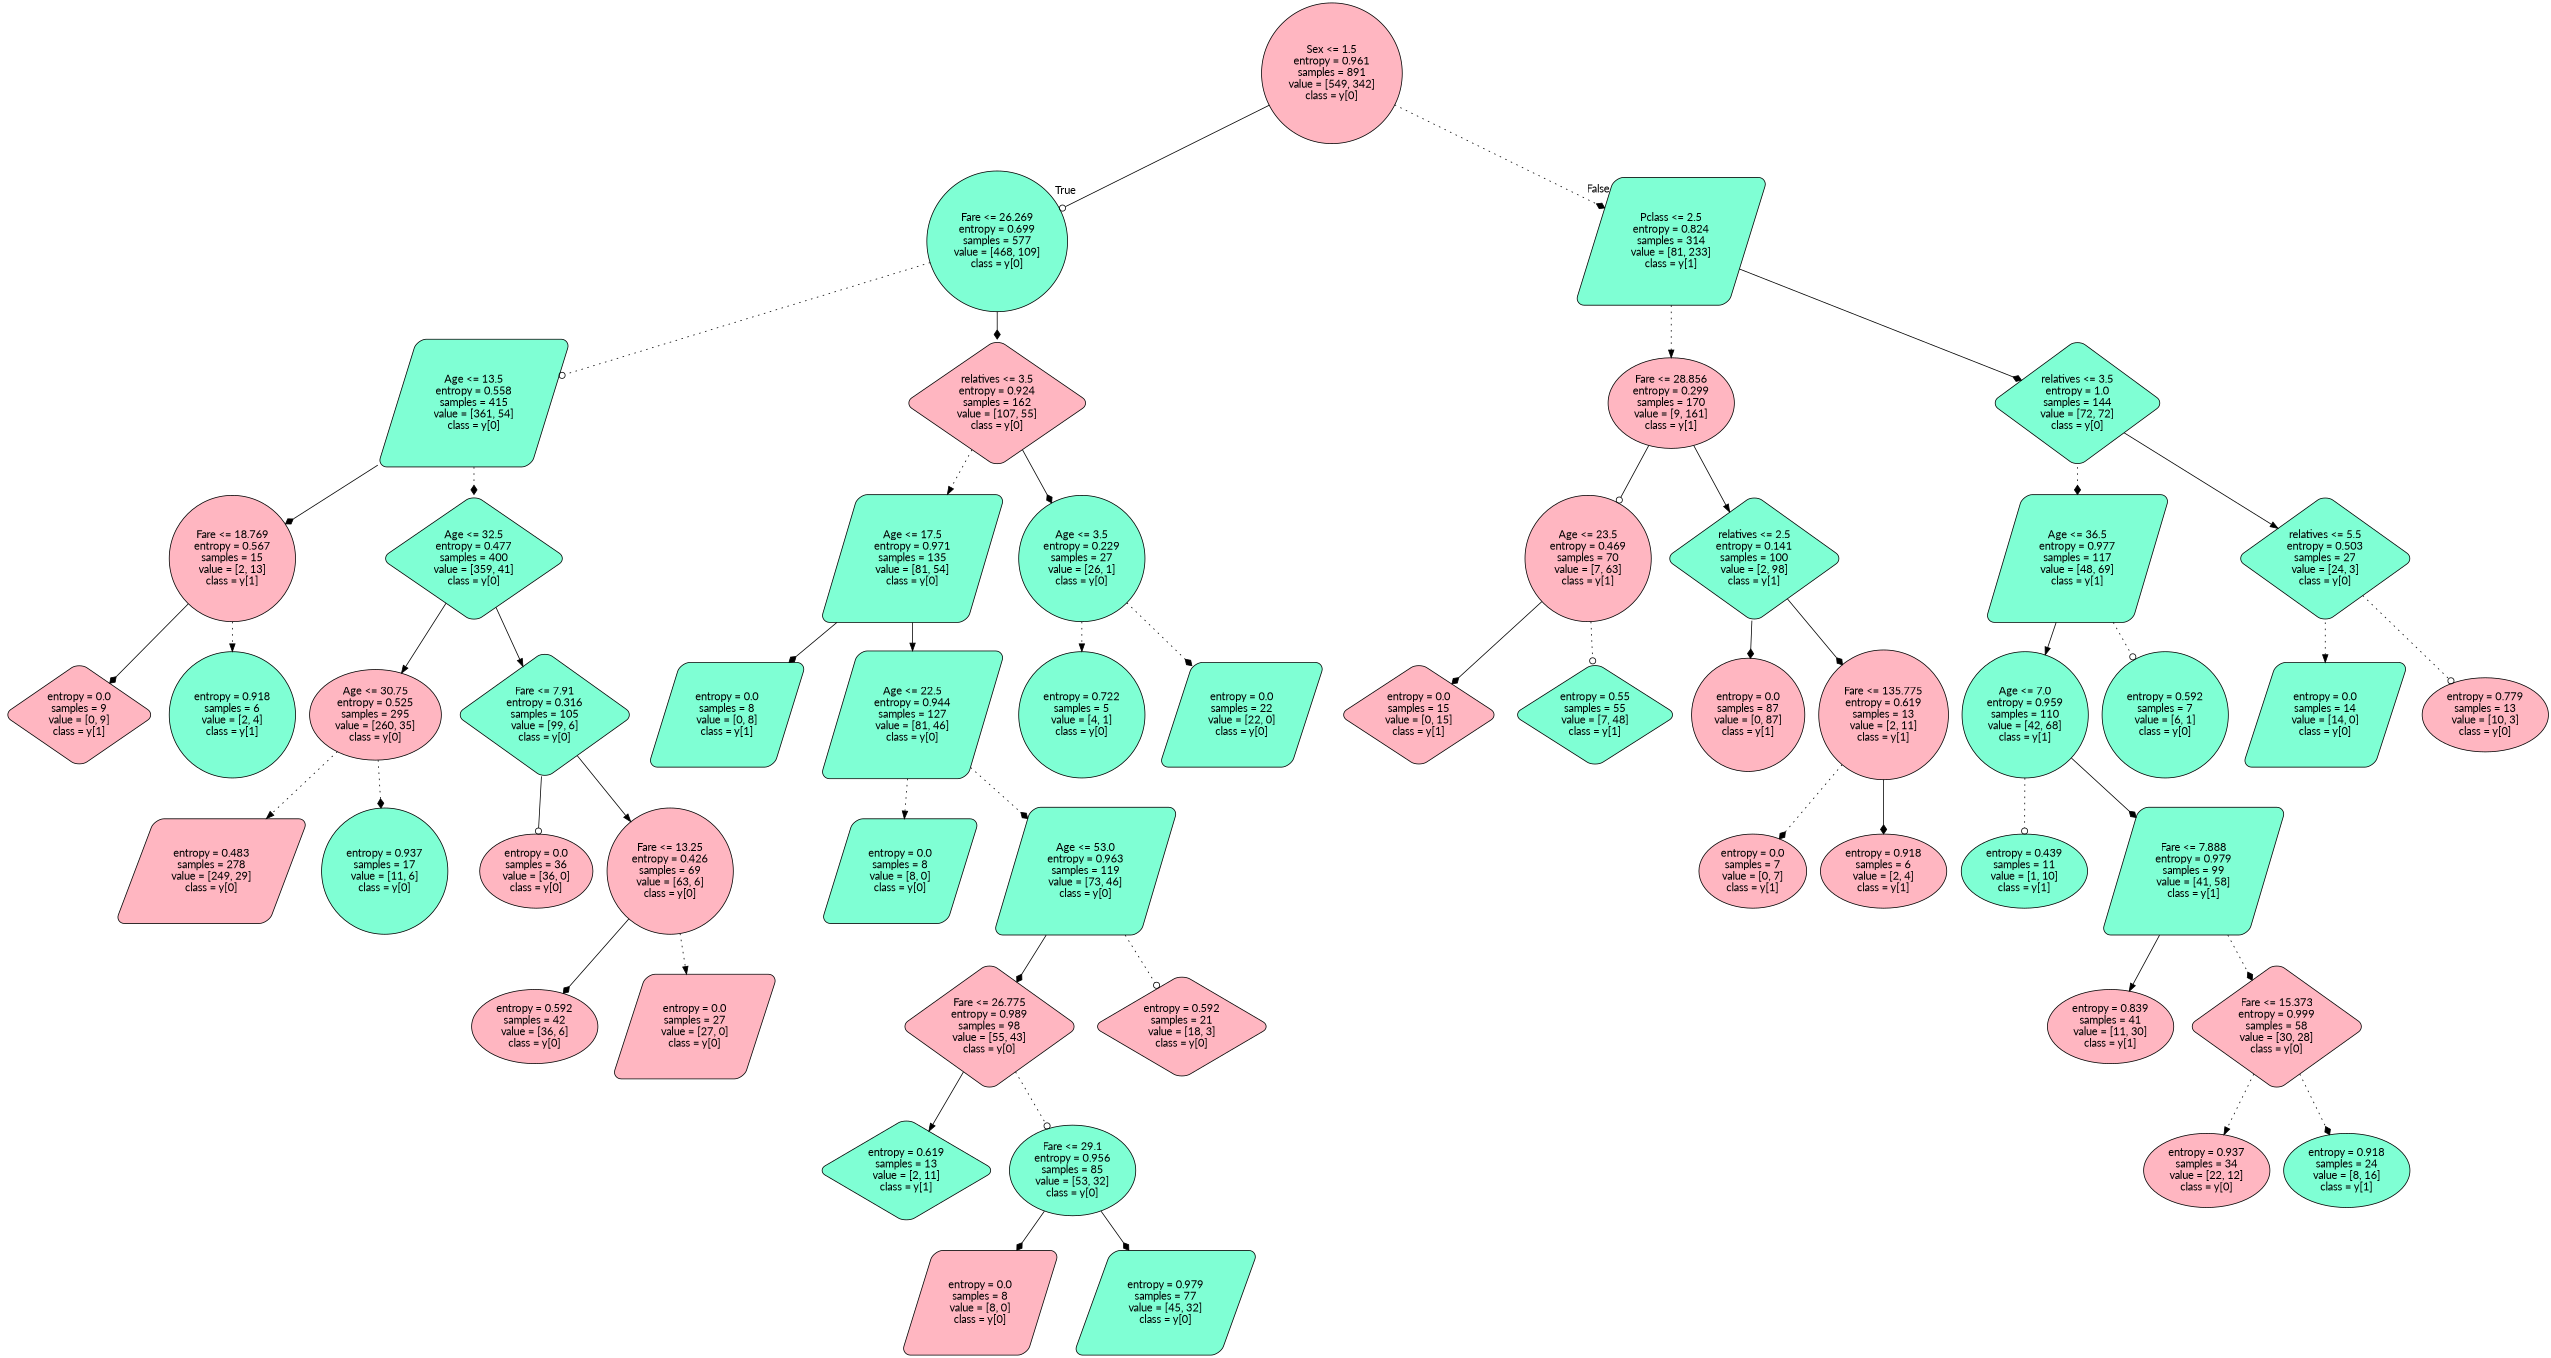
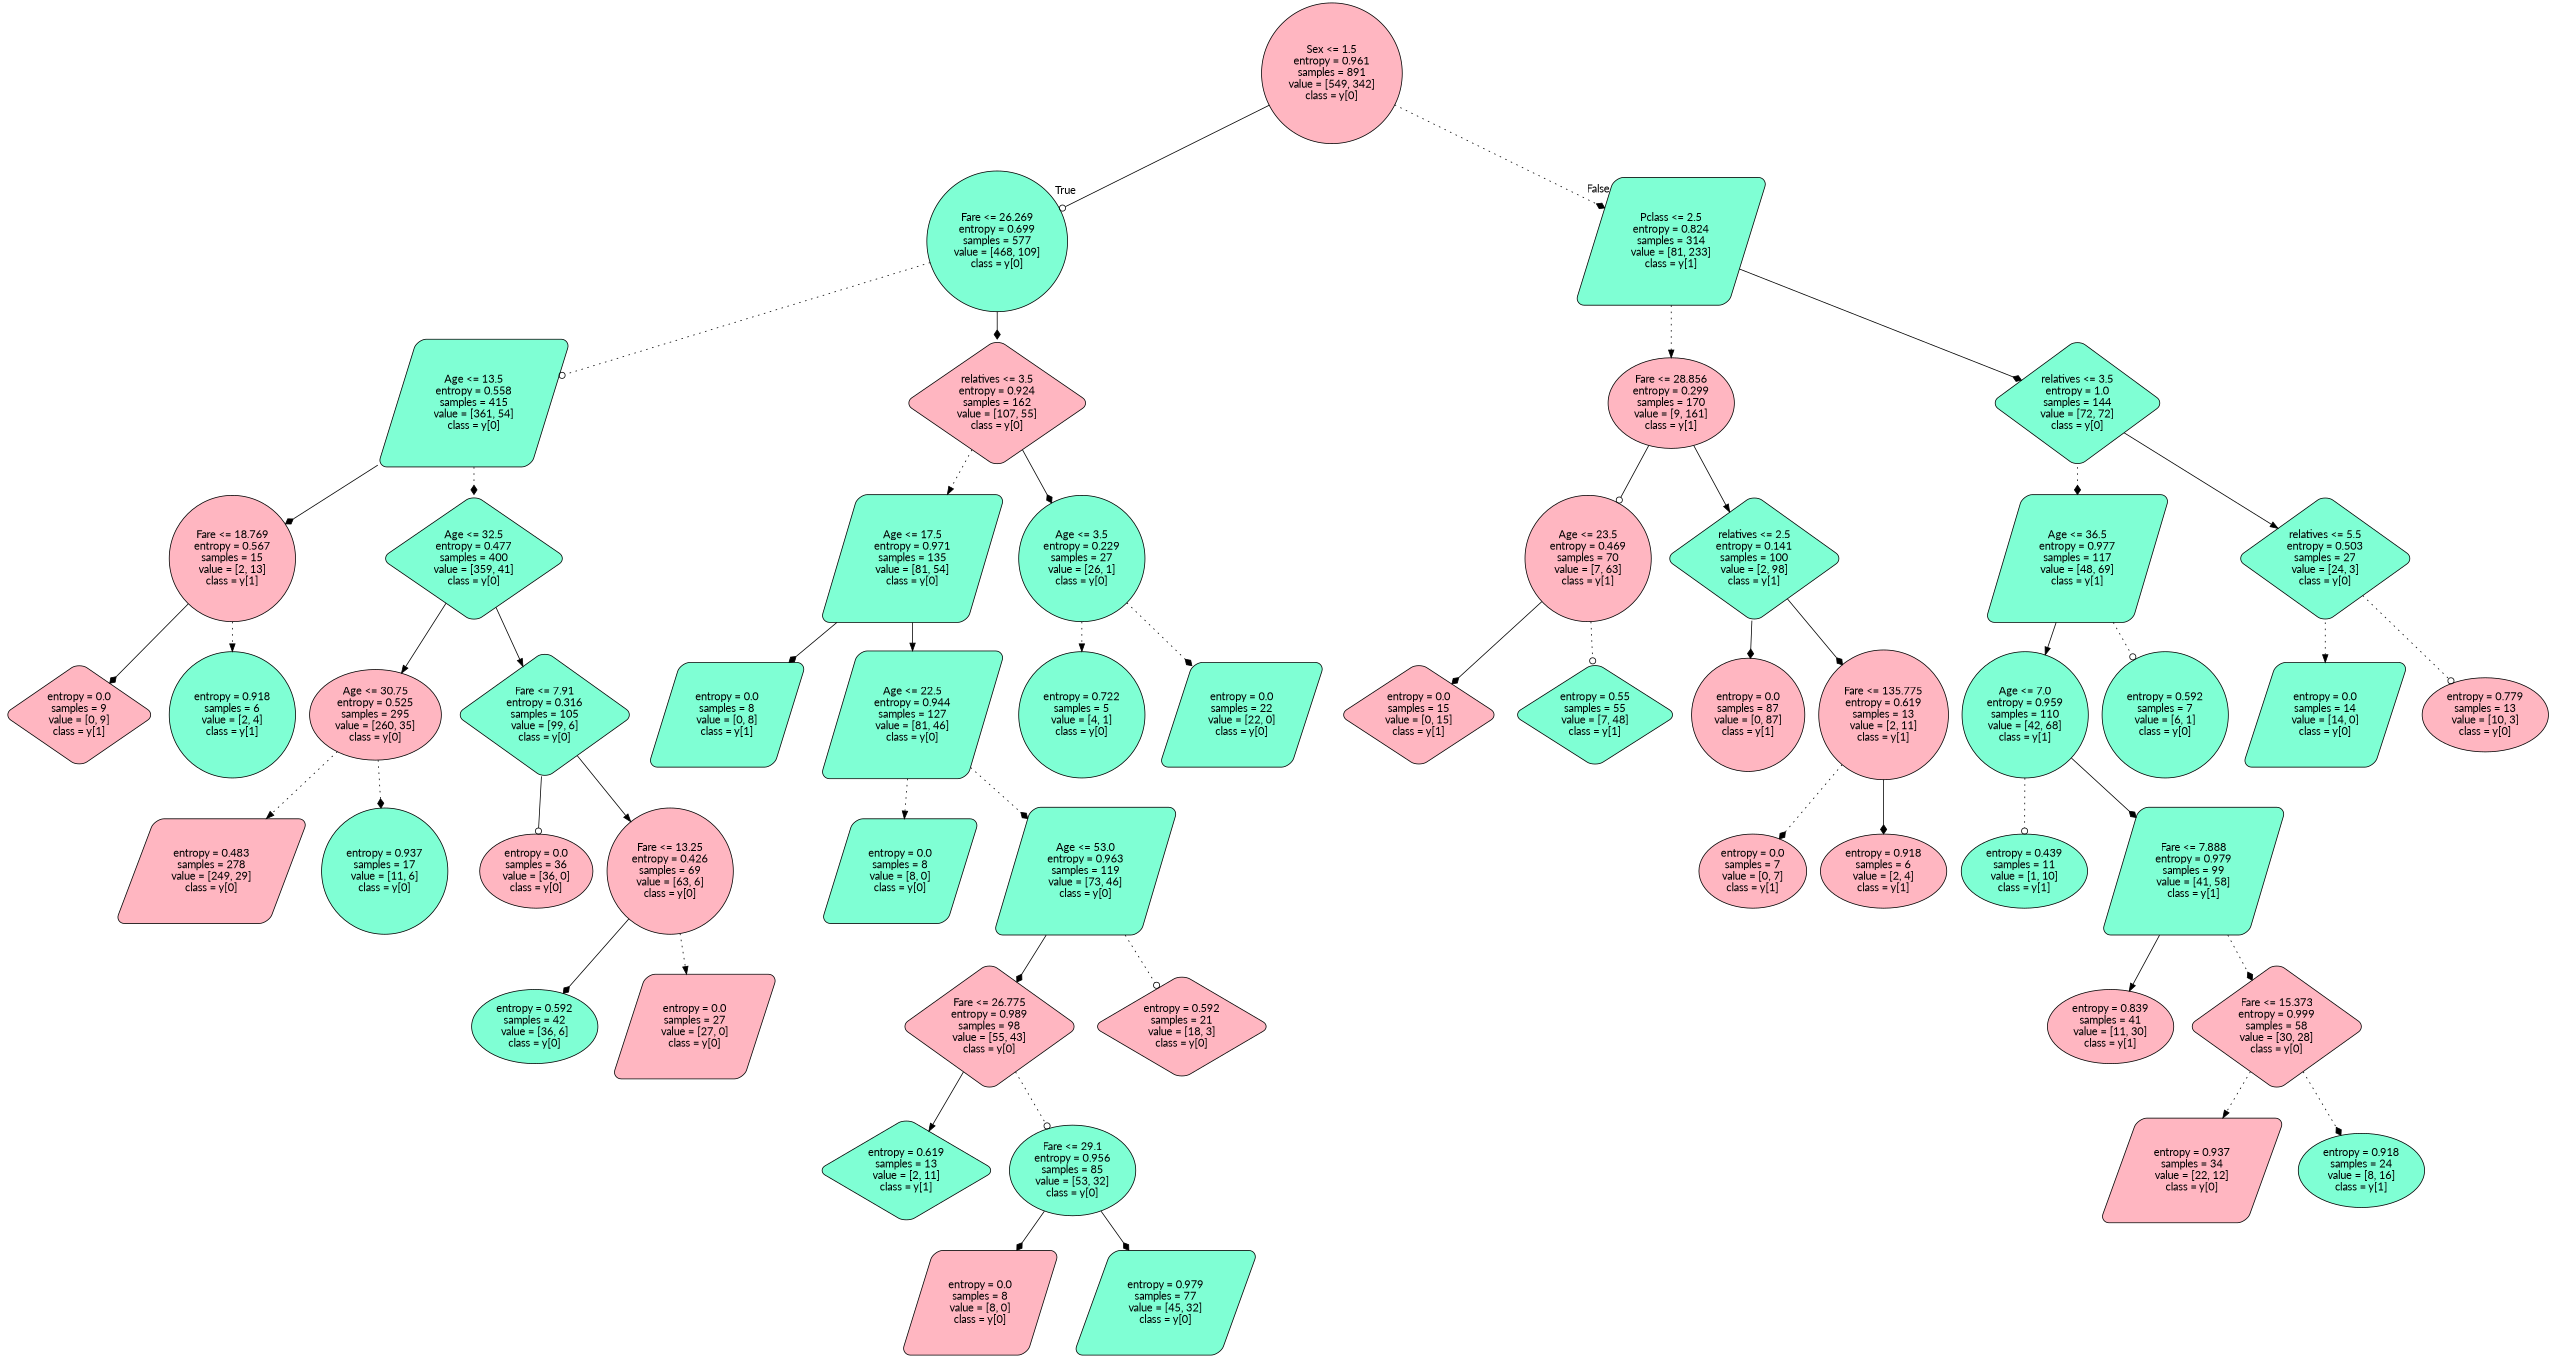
node "entropy = 0.592 samples = 42 value = [36, 6] class = y[0]": fillcolor lightpink -> aquamarine
node "entropy = 0.937 samples = 34 value = [22, 12] class = y[0]": shape ellipse -> parallelogram
